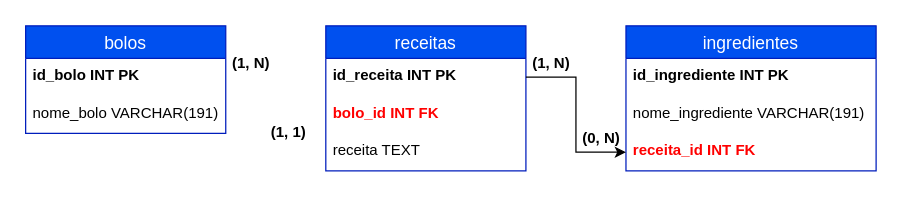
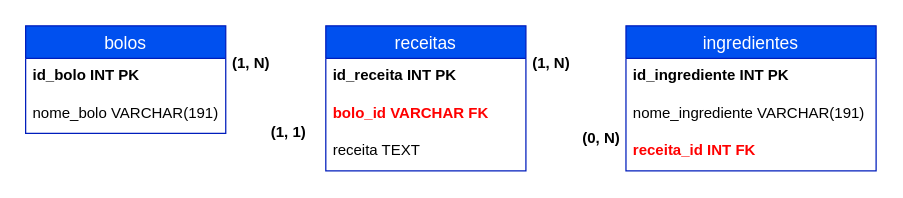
edge "id_receita INT PK" -> "receita_id INT FK": removed
node "bolo_id INT FK": label "bolo_id INT FK" -> "bolo_id VARCHAR FK"
